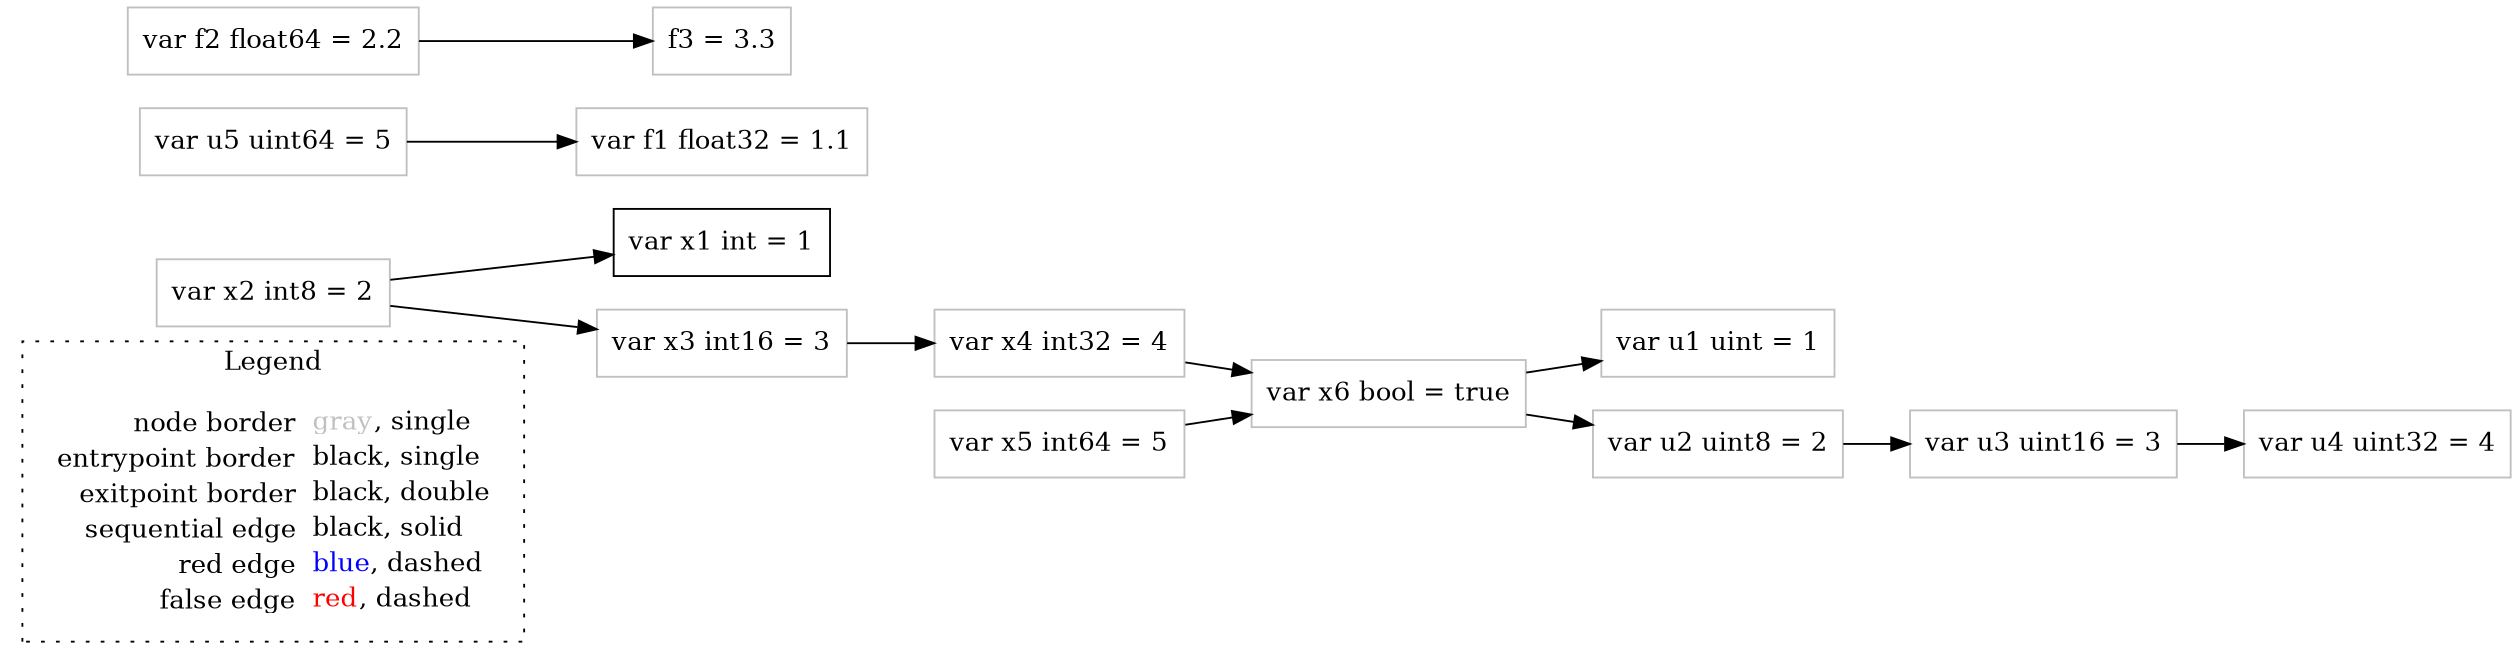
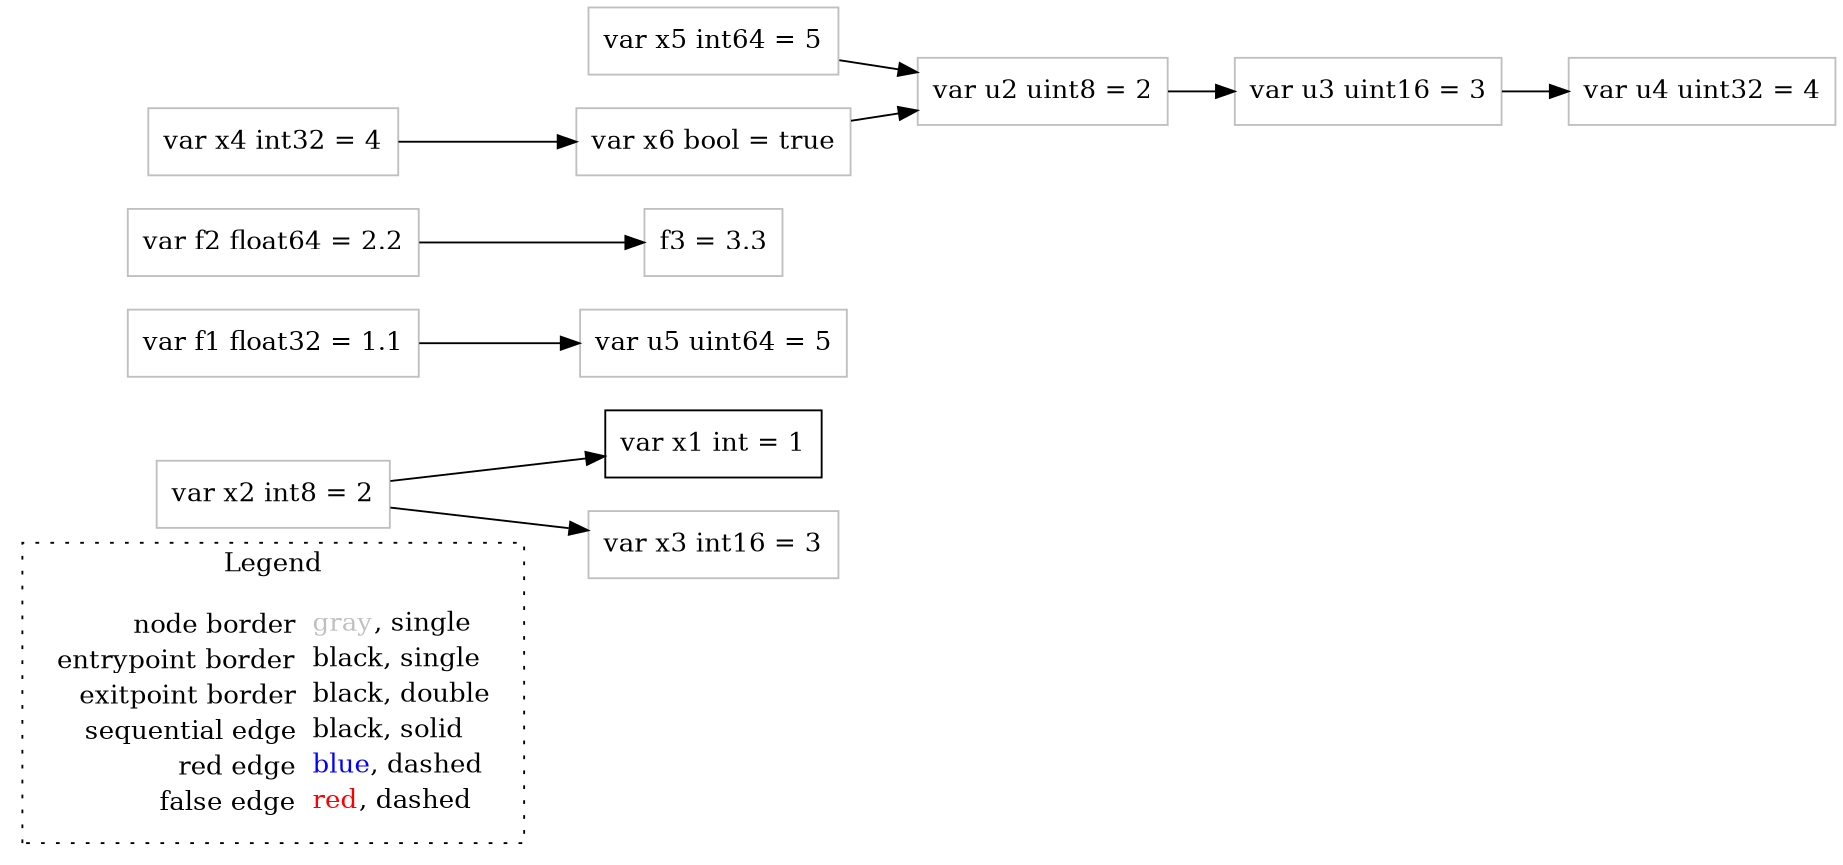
edge "var u5 uint64 = 5" -> "var f1 float32 = 1.1": reversed
edge "var x3 int16 = 3" -> "var x4 int32 = 4": removed
node "var u1 uint = 1": removed
edge "var x5 int64 = 5" -> "var x6 bool = true": now "var x5 int64 = 5" -> "var u2 uint8 = 2"
